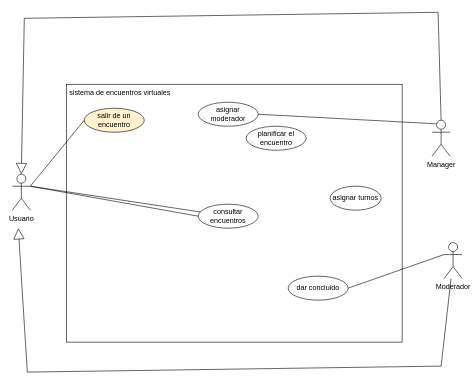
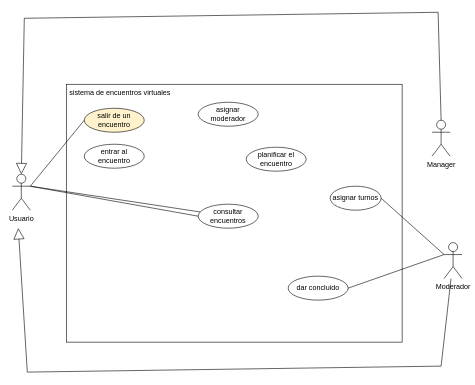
edge "asignar moderador" -- "Manager": removed
node "planificar el encuentro": moved (276, 138) -> (276, 159)
node "entrar al encuentro": added
edge "asignar turnos" -- "Moderador": added
